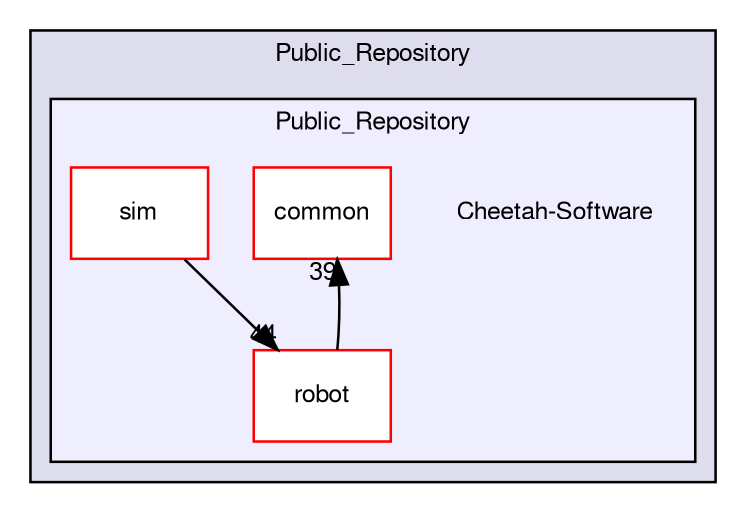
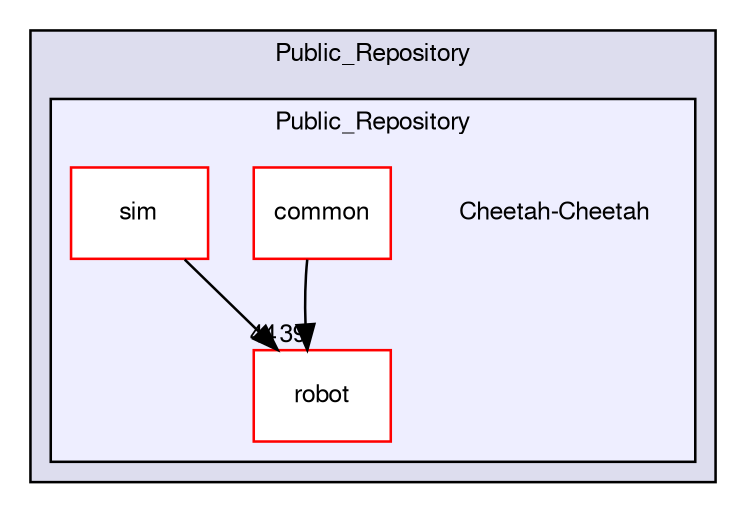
node "Cheetah-Software": label "Cheetah-Software" -> "Cheetah-Cheetah"
edge "robot" -> "common": reversed
